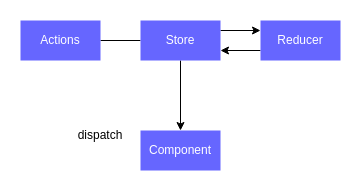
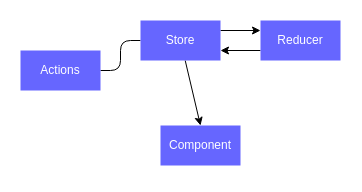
node "Actions": moved (61, 41) -> (61, 71)
node "dispatch": removed
node "Component": moved (181, 151) -> (201, 146)
